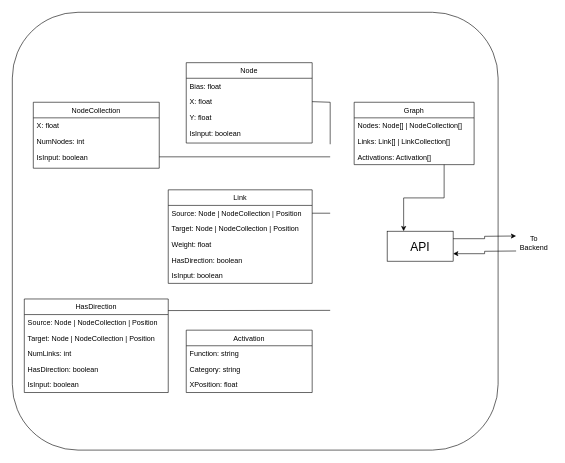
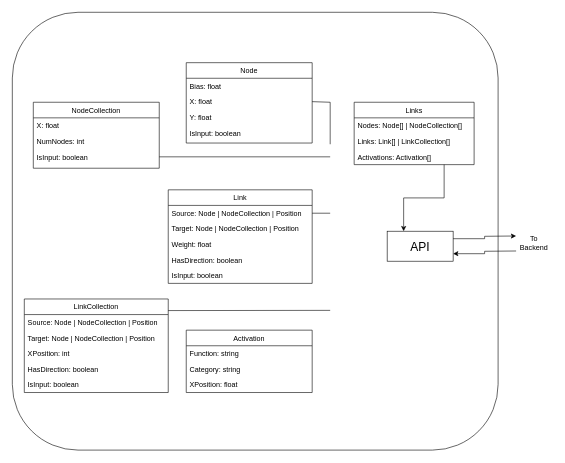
node "Graph": label "Graph" -> "Links"
node "HasDirection": label "HasDirection" -> "LinkCollection"
node "NumLinks: int": label "NumLinks: int" -> "XPosition: int"
